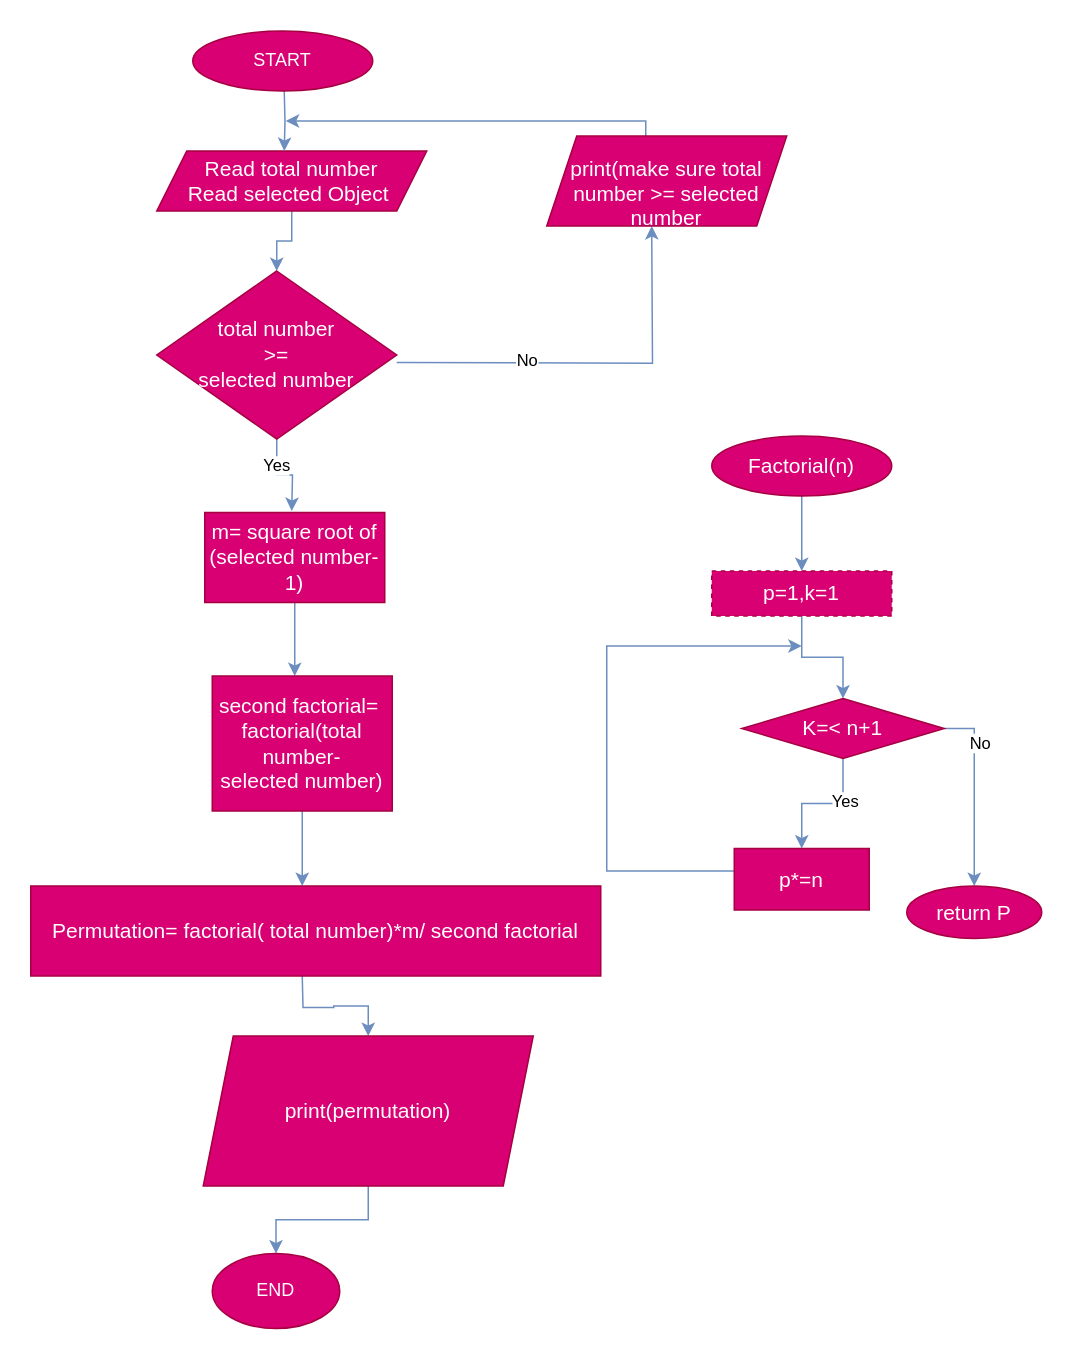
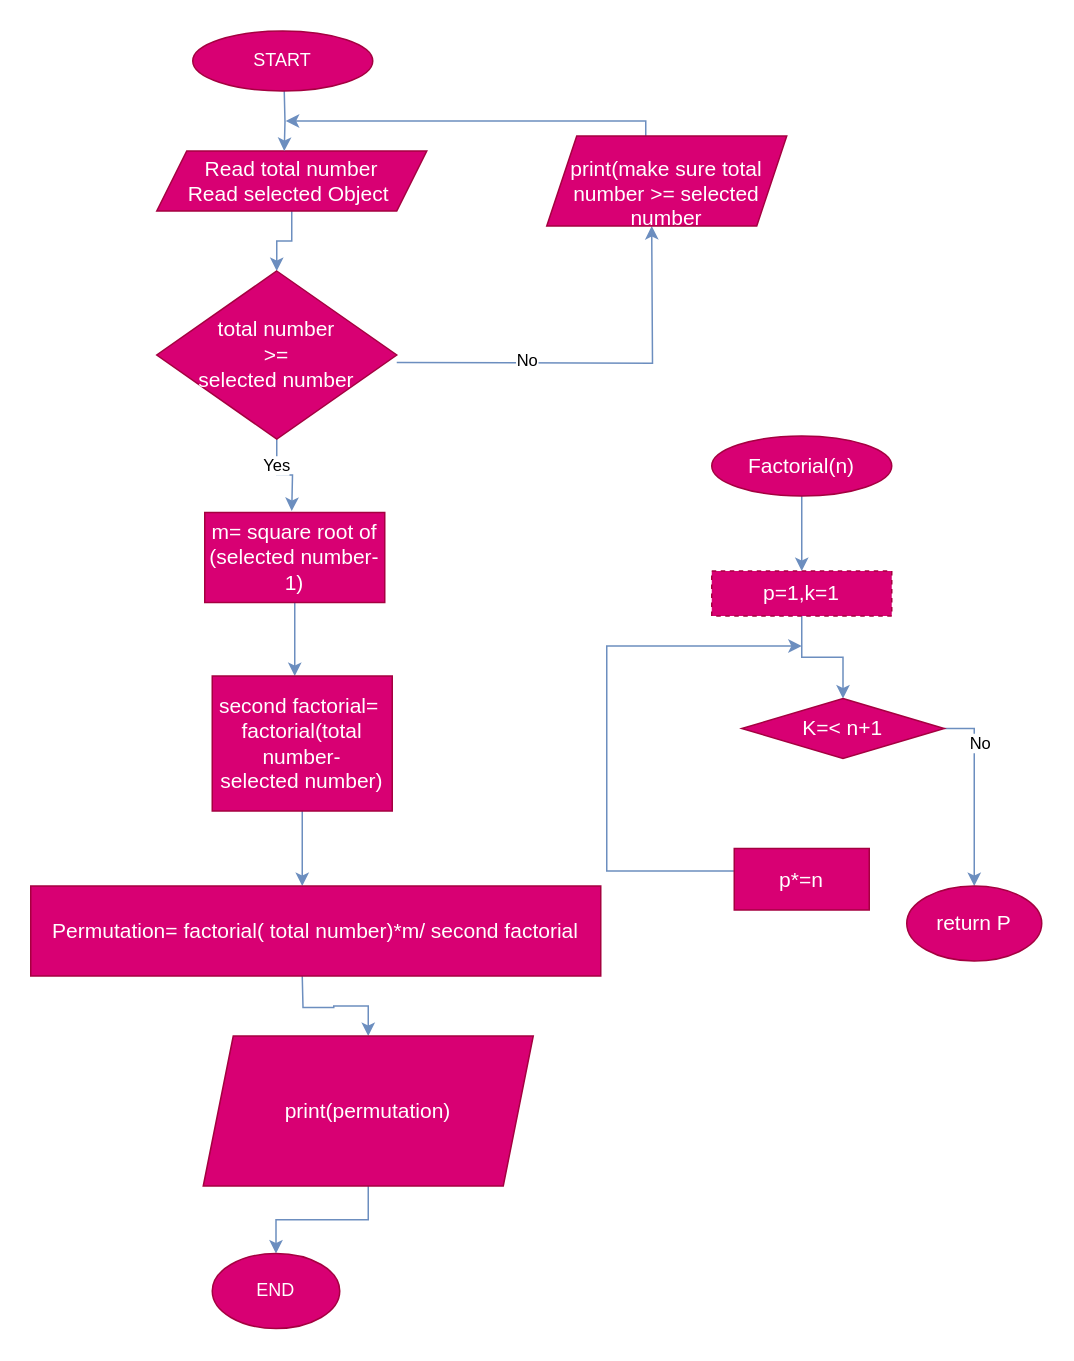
edge "K=< n+1" -> "p*=n": removed, label "Yes"
node "return P": size 135x53 -> 135x75
